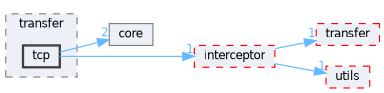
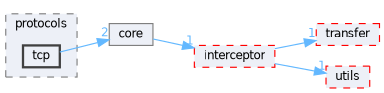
cluster "transfer": label "transfer" -> "protocols"
edge "tcp" -> "interceptor": now "core" -> "interceptor"
